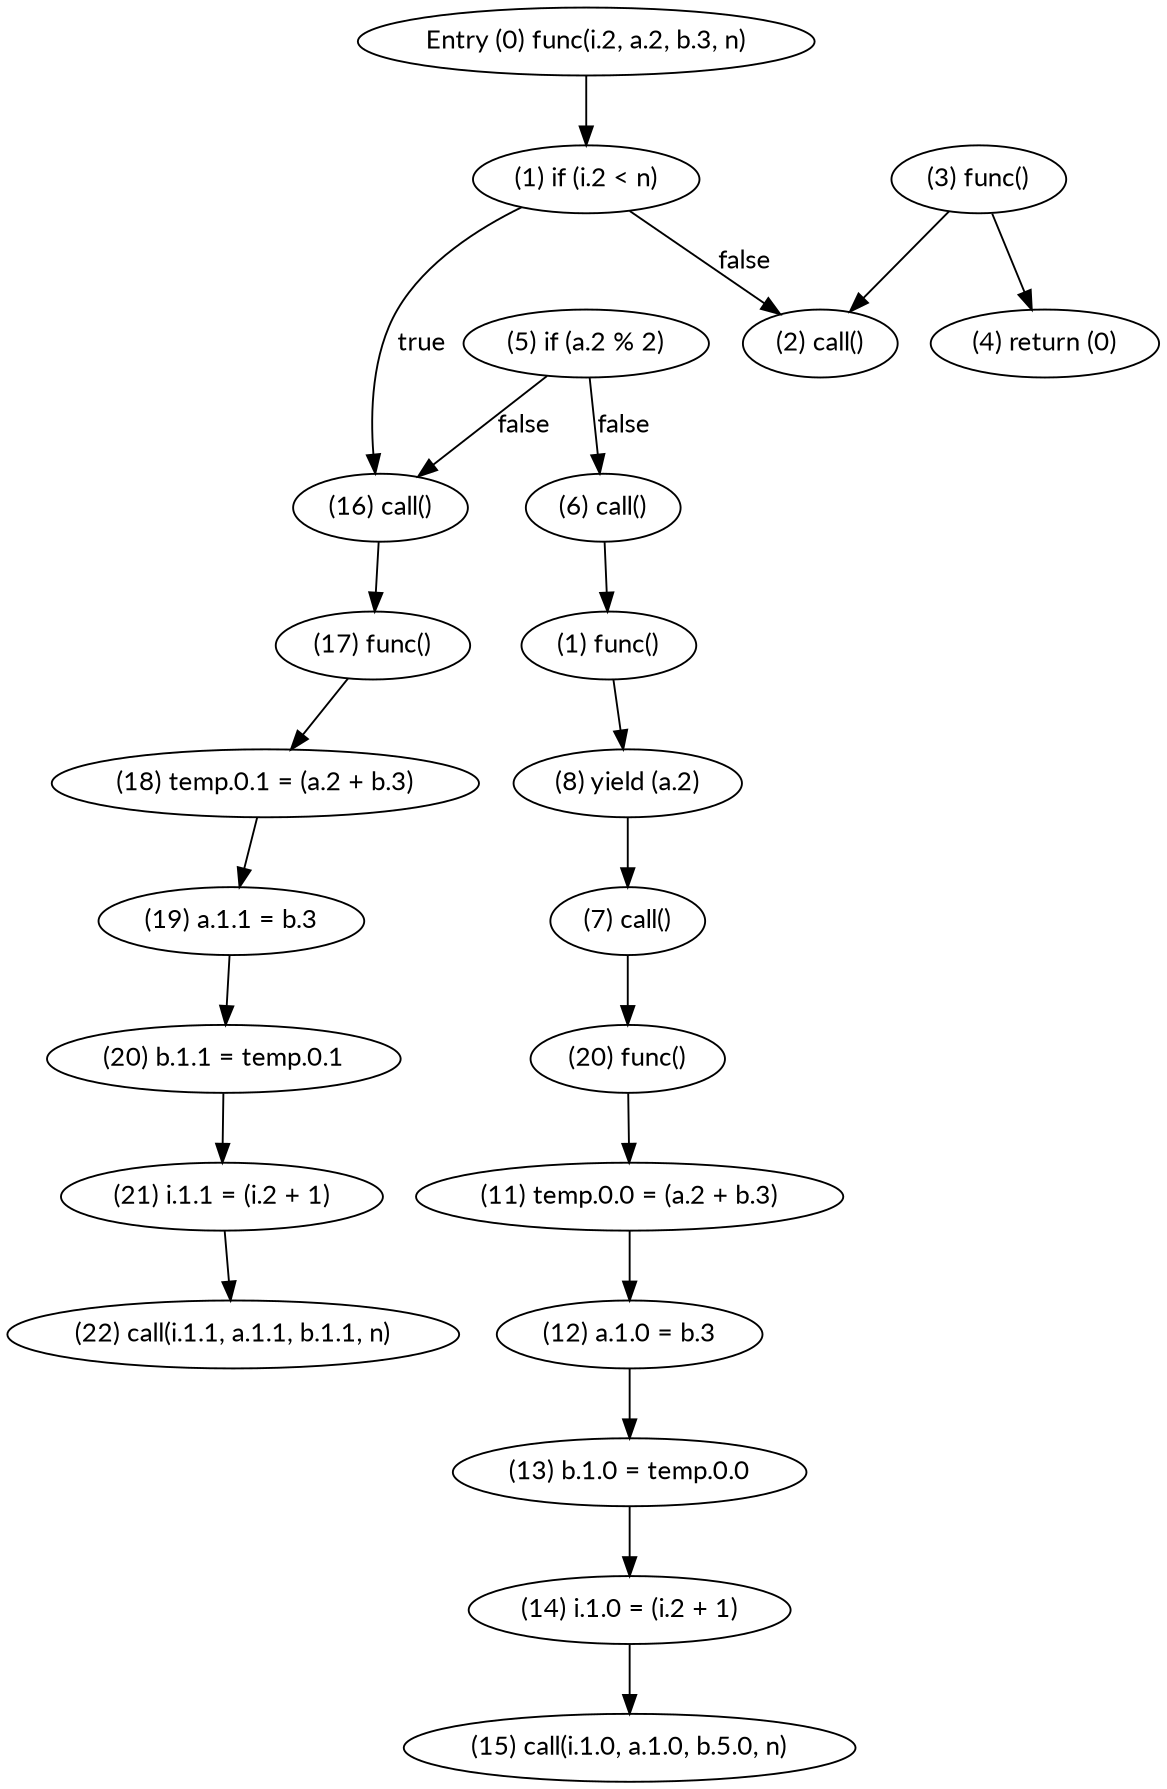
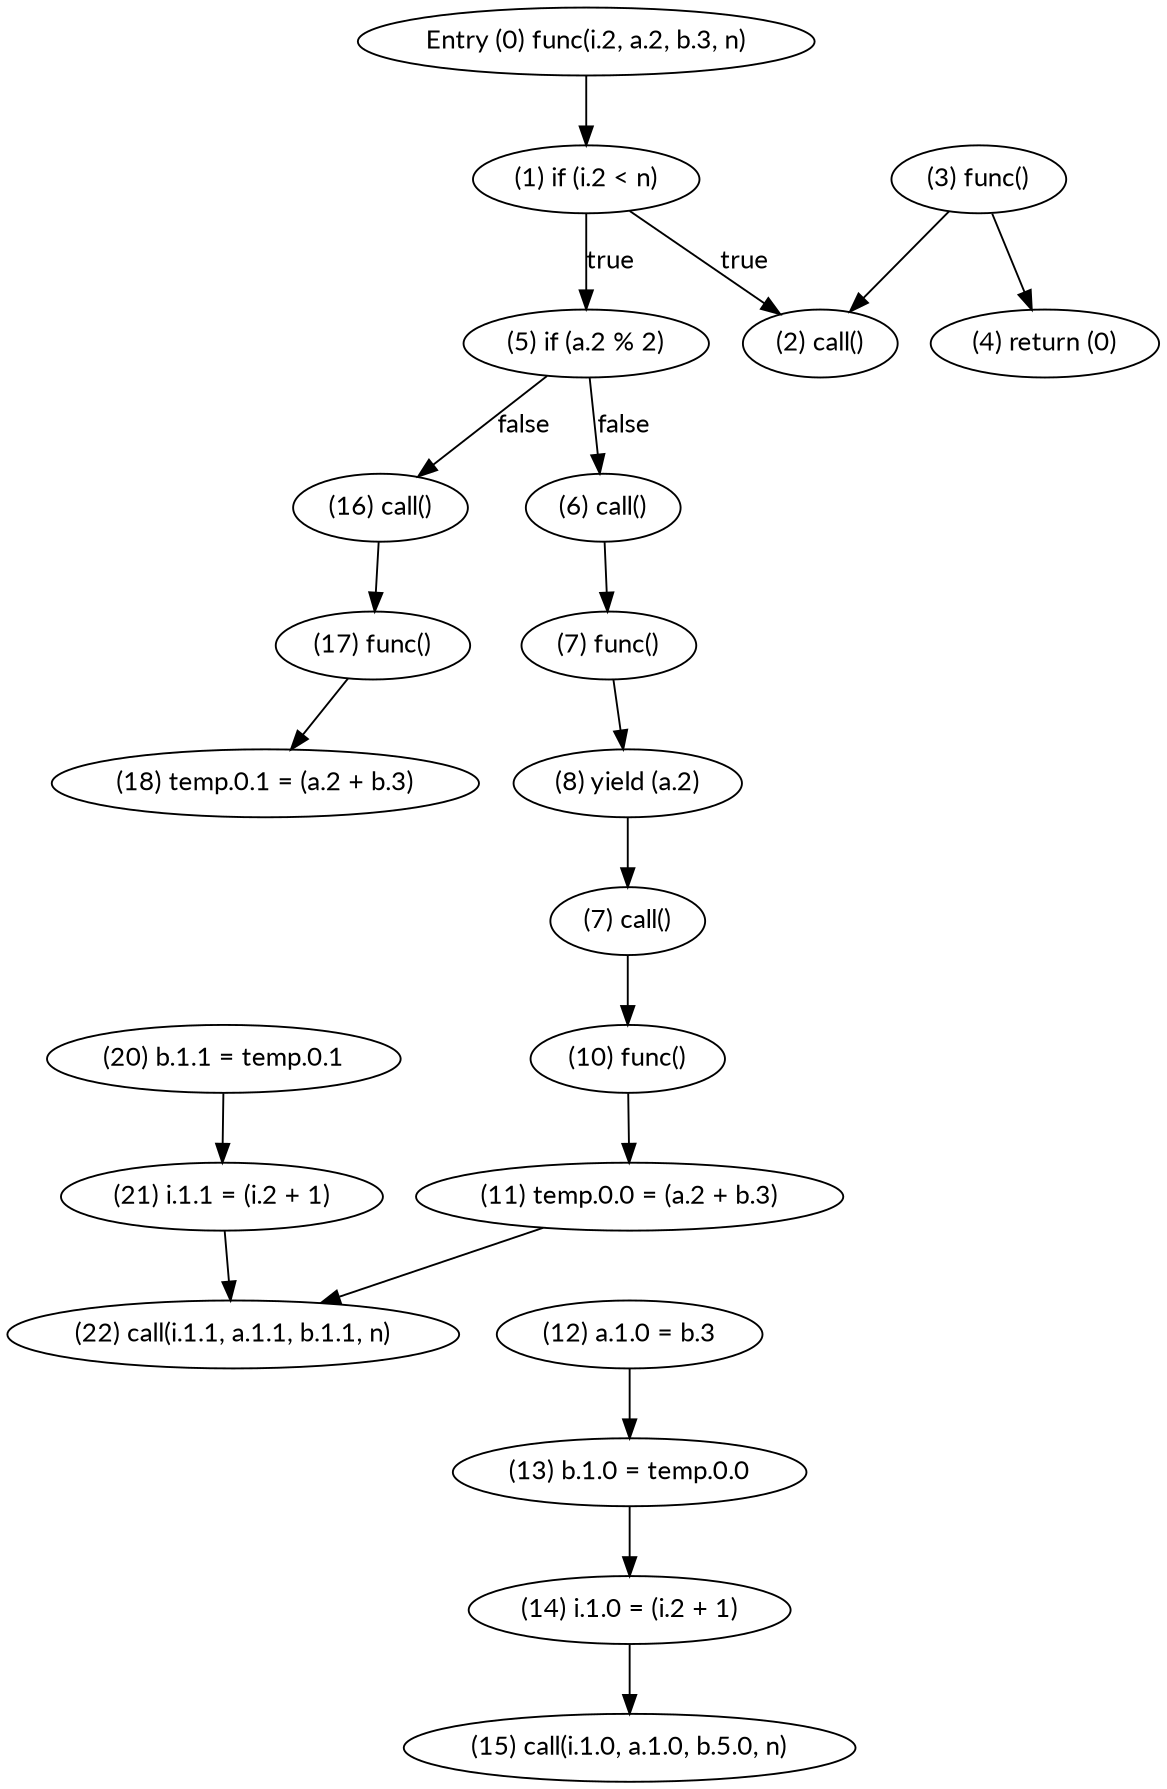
edge "(1) if (i.2 < n)" -> "(2) call()": label "false" -> "true"
edge "(1) if (i.2 < n)" -> "(16) call()": now "(1) if (i.2 < n)" -> "(5) if (a.2 % 2)"
node "(1) func()": label "(1) func()" -> "(7) func()"
node "(19) a.1.1 = b.3": removed
node "(20) func()": label "(20) func()" -> "(10) func()"
edge "(11) temp.0.0 = (a.2 + b.3)" -> "(12) a.1.0 = b.3": now "(11) temp.0.0 = (a.2 + b.3)" -> "(22) call(i.1.1, a.1.1, b.1.1, n)"
